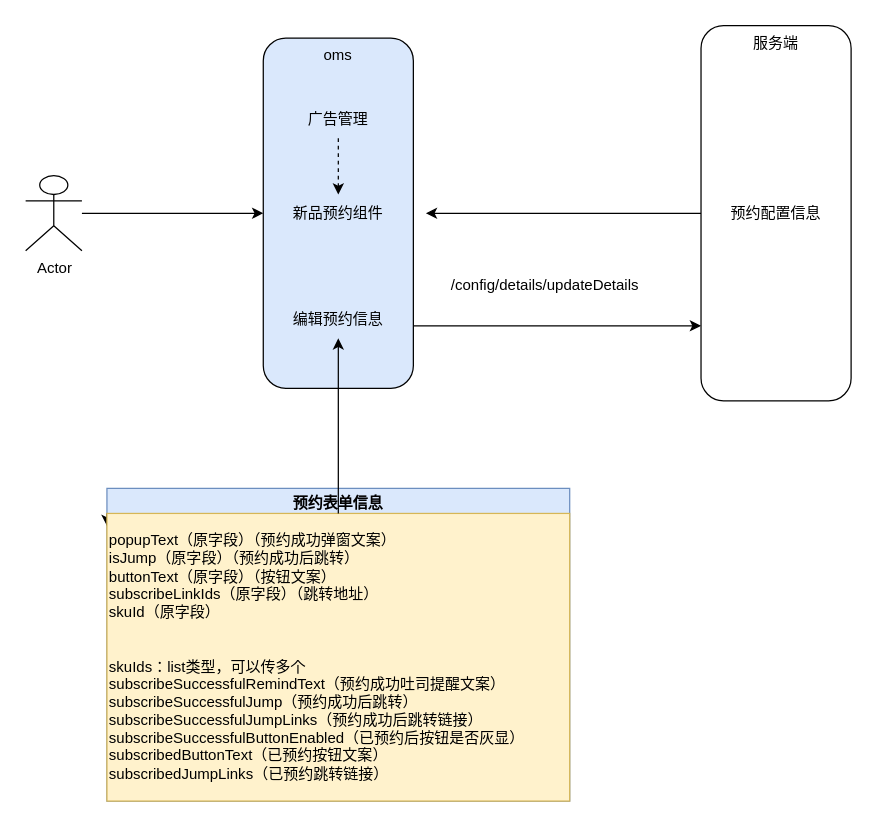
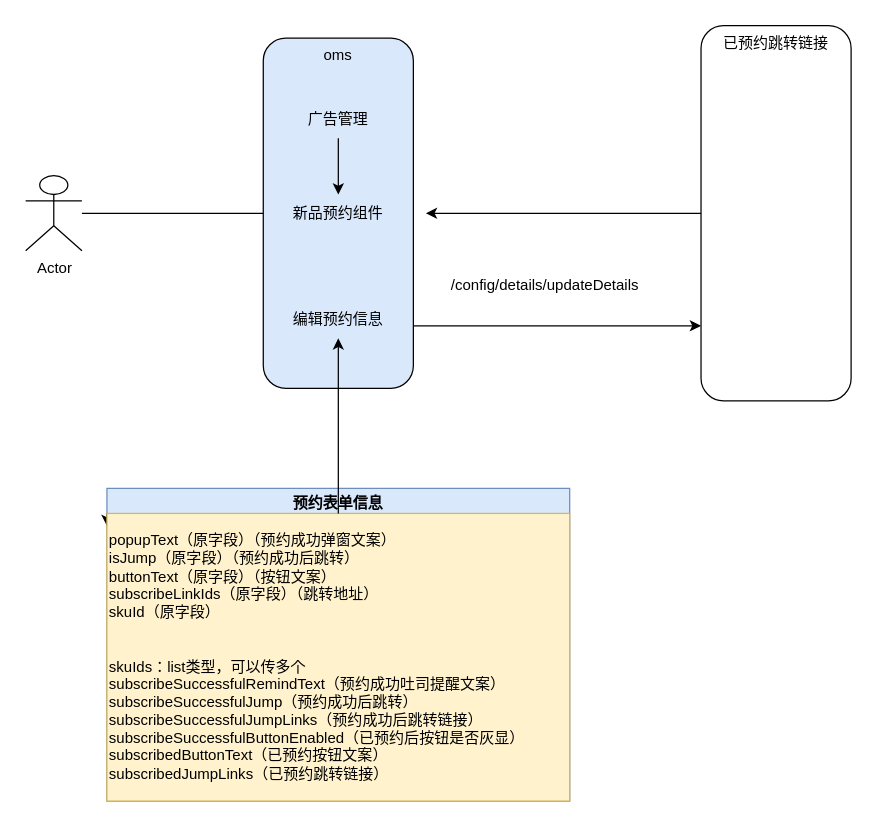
node "服务端": label "服务端" -> "已预约跳转链接"
edge "广告管理" -> "新品预约组件": style dashed -> solid
edge "Actor" -> "oms": arrowhead classic -> none
node "预约配置信息": removed
